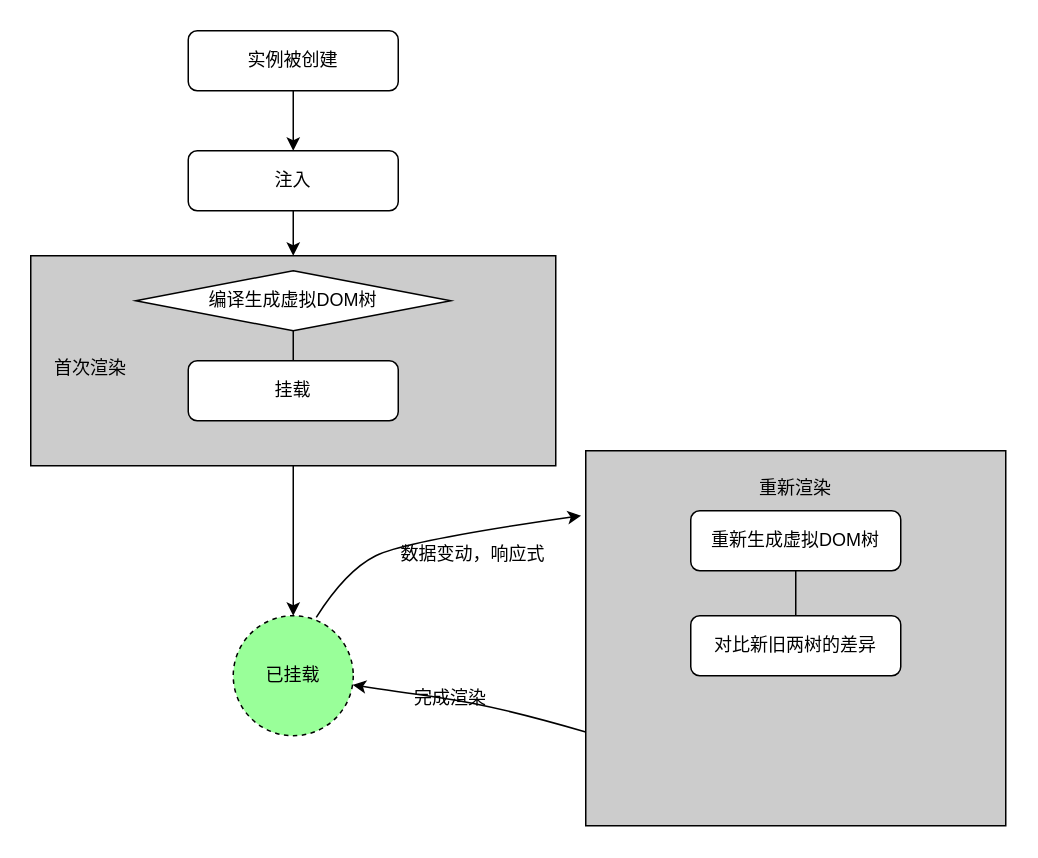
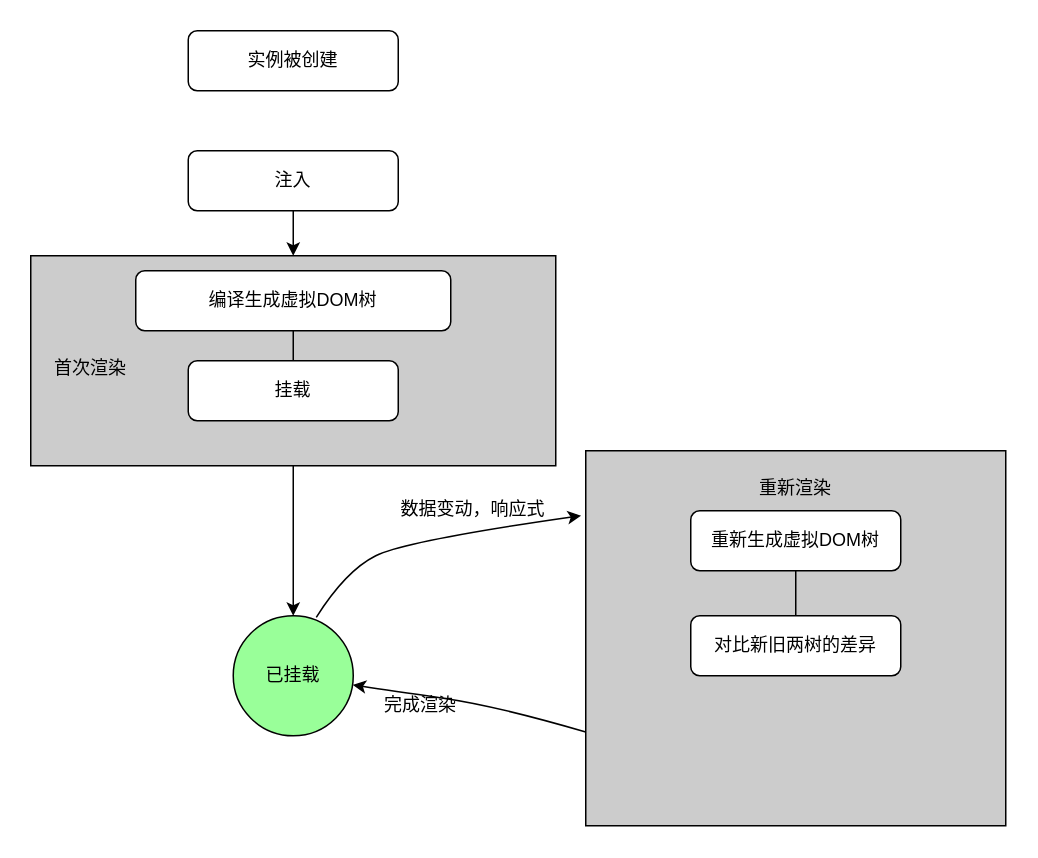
edge "实例被创建" -> "注入": removed
node "编译生成虚拟DOM树": shape diamond -> rounded rectangle
node "数据变动，响应式": moved (473, 548) -> (473, 503)
node "已挂载": style dashed -> solid
node "完成渲染": moved (451, 698) -> (421, 706)
